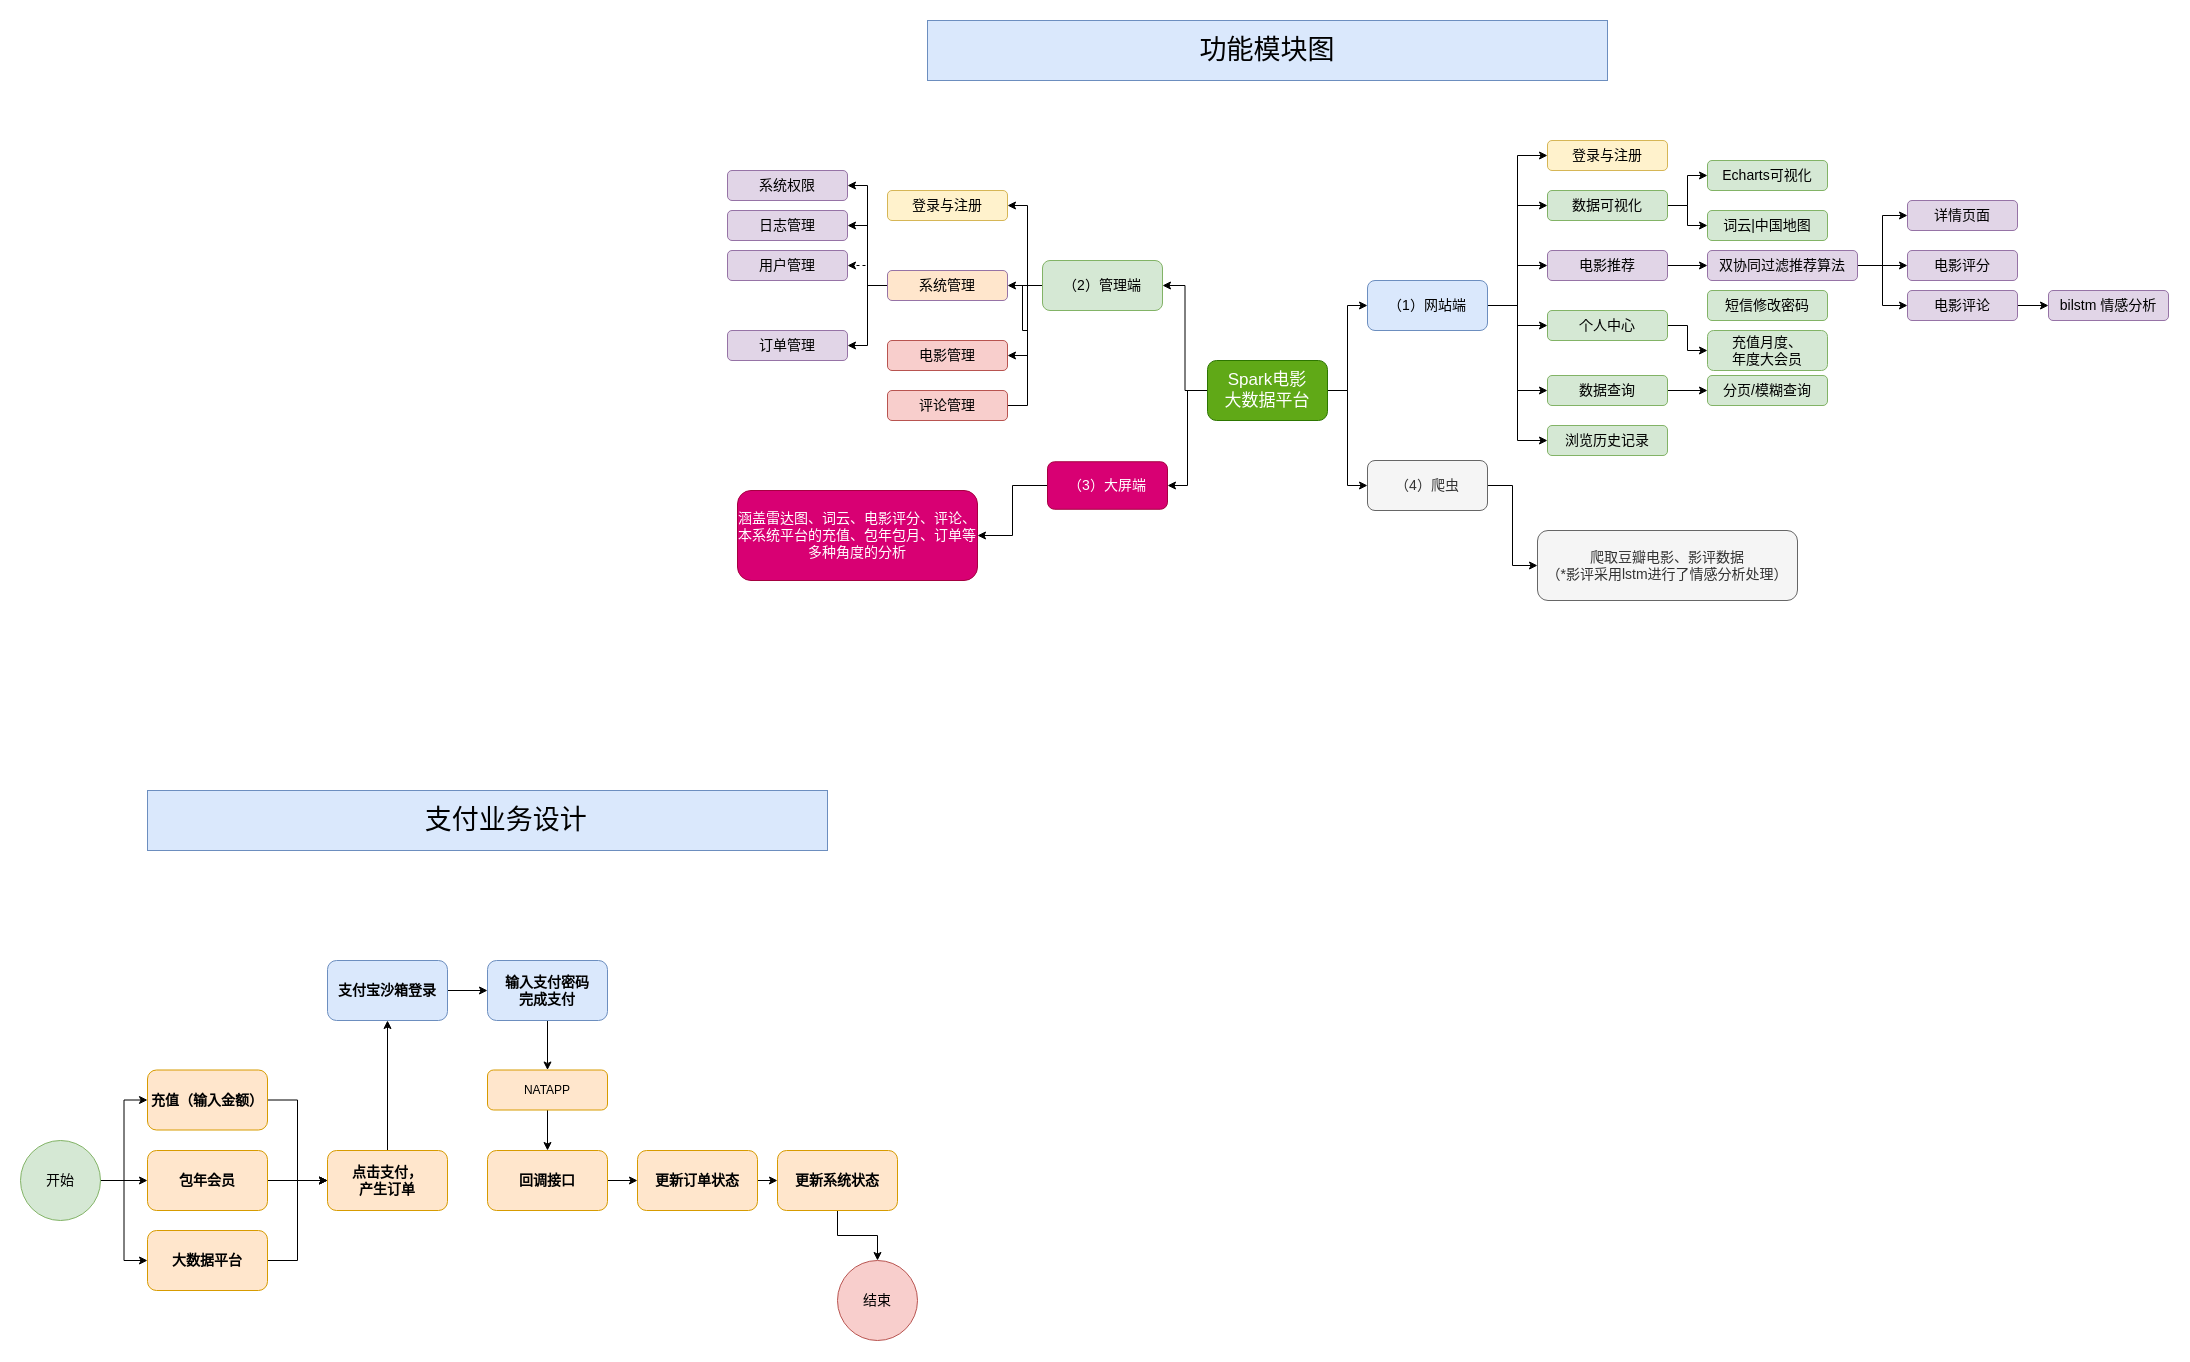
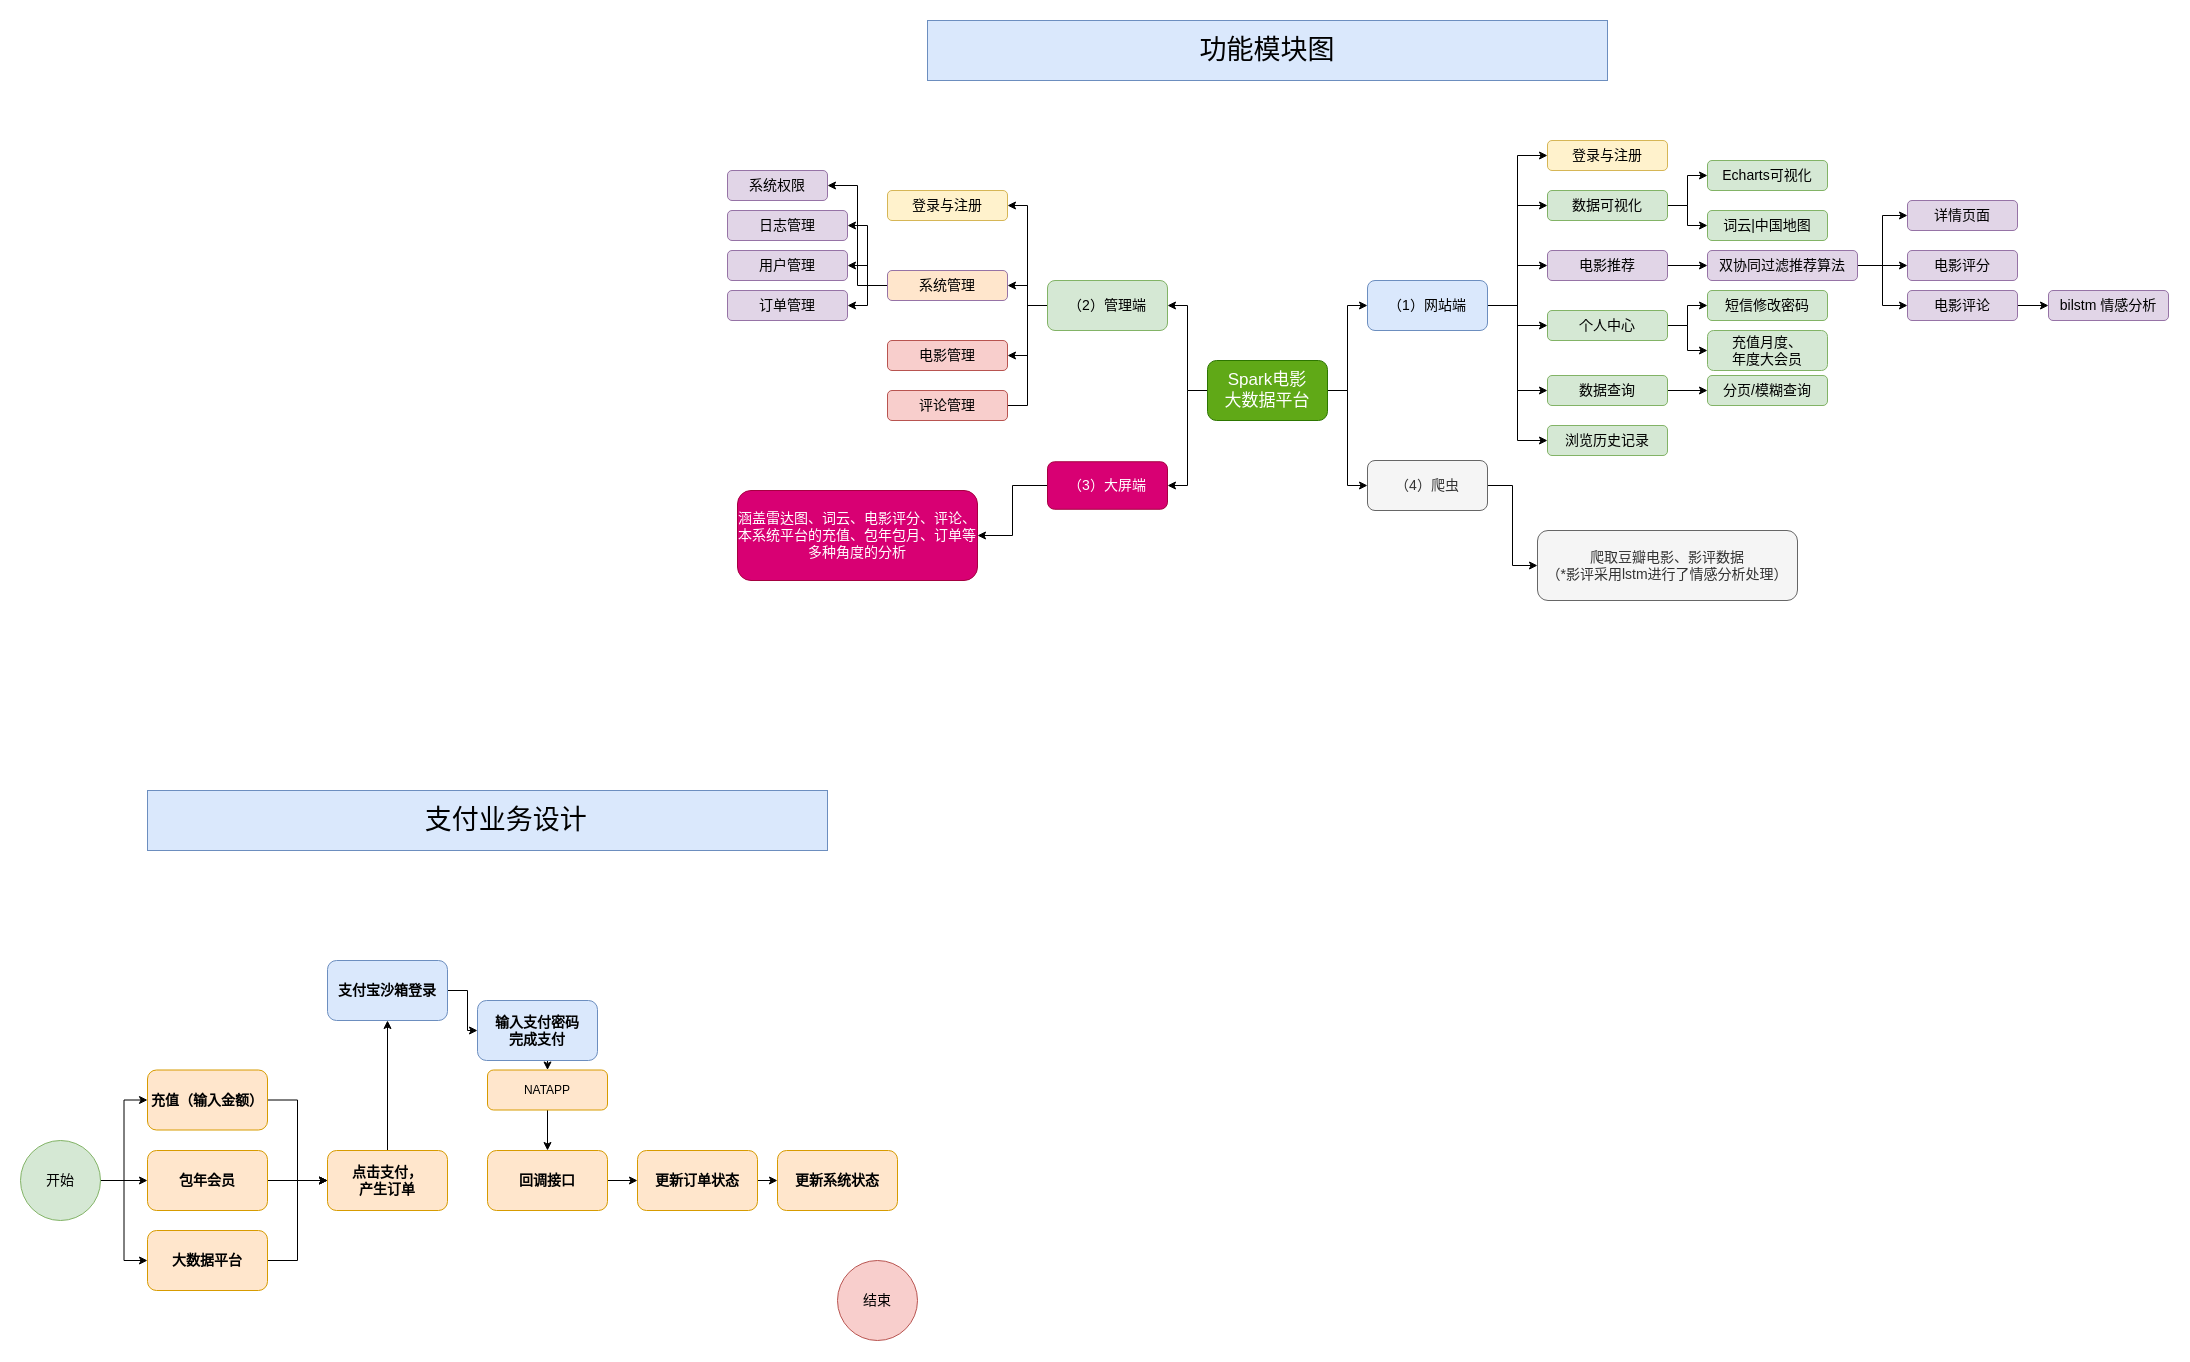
node "系统权限": size 120x30 -> 100x30
edge "系统管理" -> "用户管理": style dashed -> solid
node "（2）管理端": moved (1103, 286) -> (1108, 306)
edge "个人中心" -> "短信修改密码": added
node "订单管理": moved (788, 346) -> (788, 306)
node "输入支付密码 完成支付": moved (548, 991) -> (538, 1031)
edge "更新系统状态" -> "结束": removed
